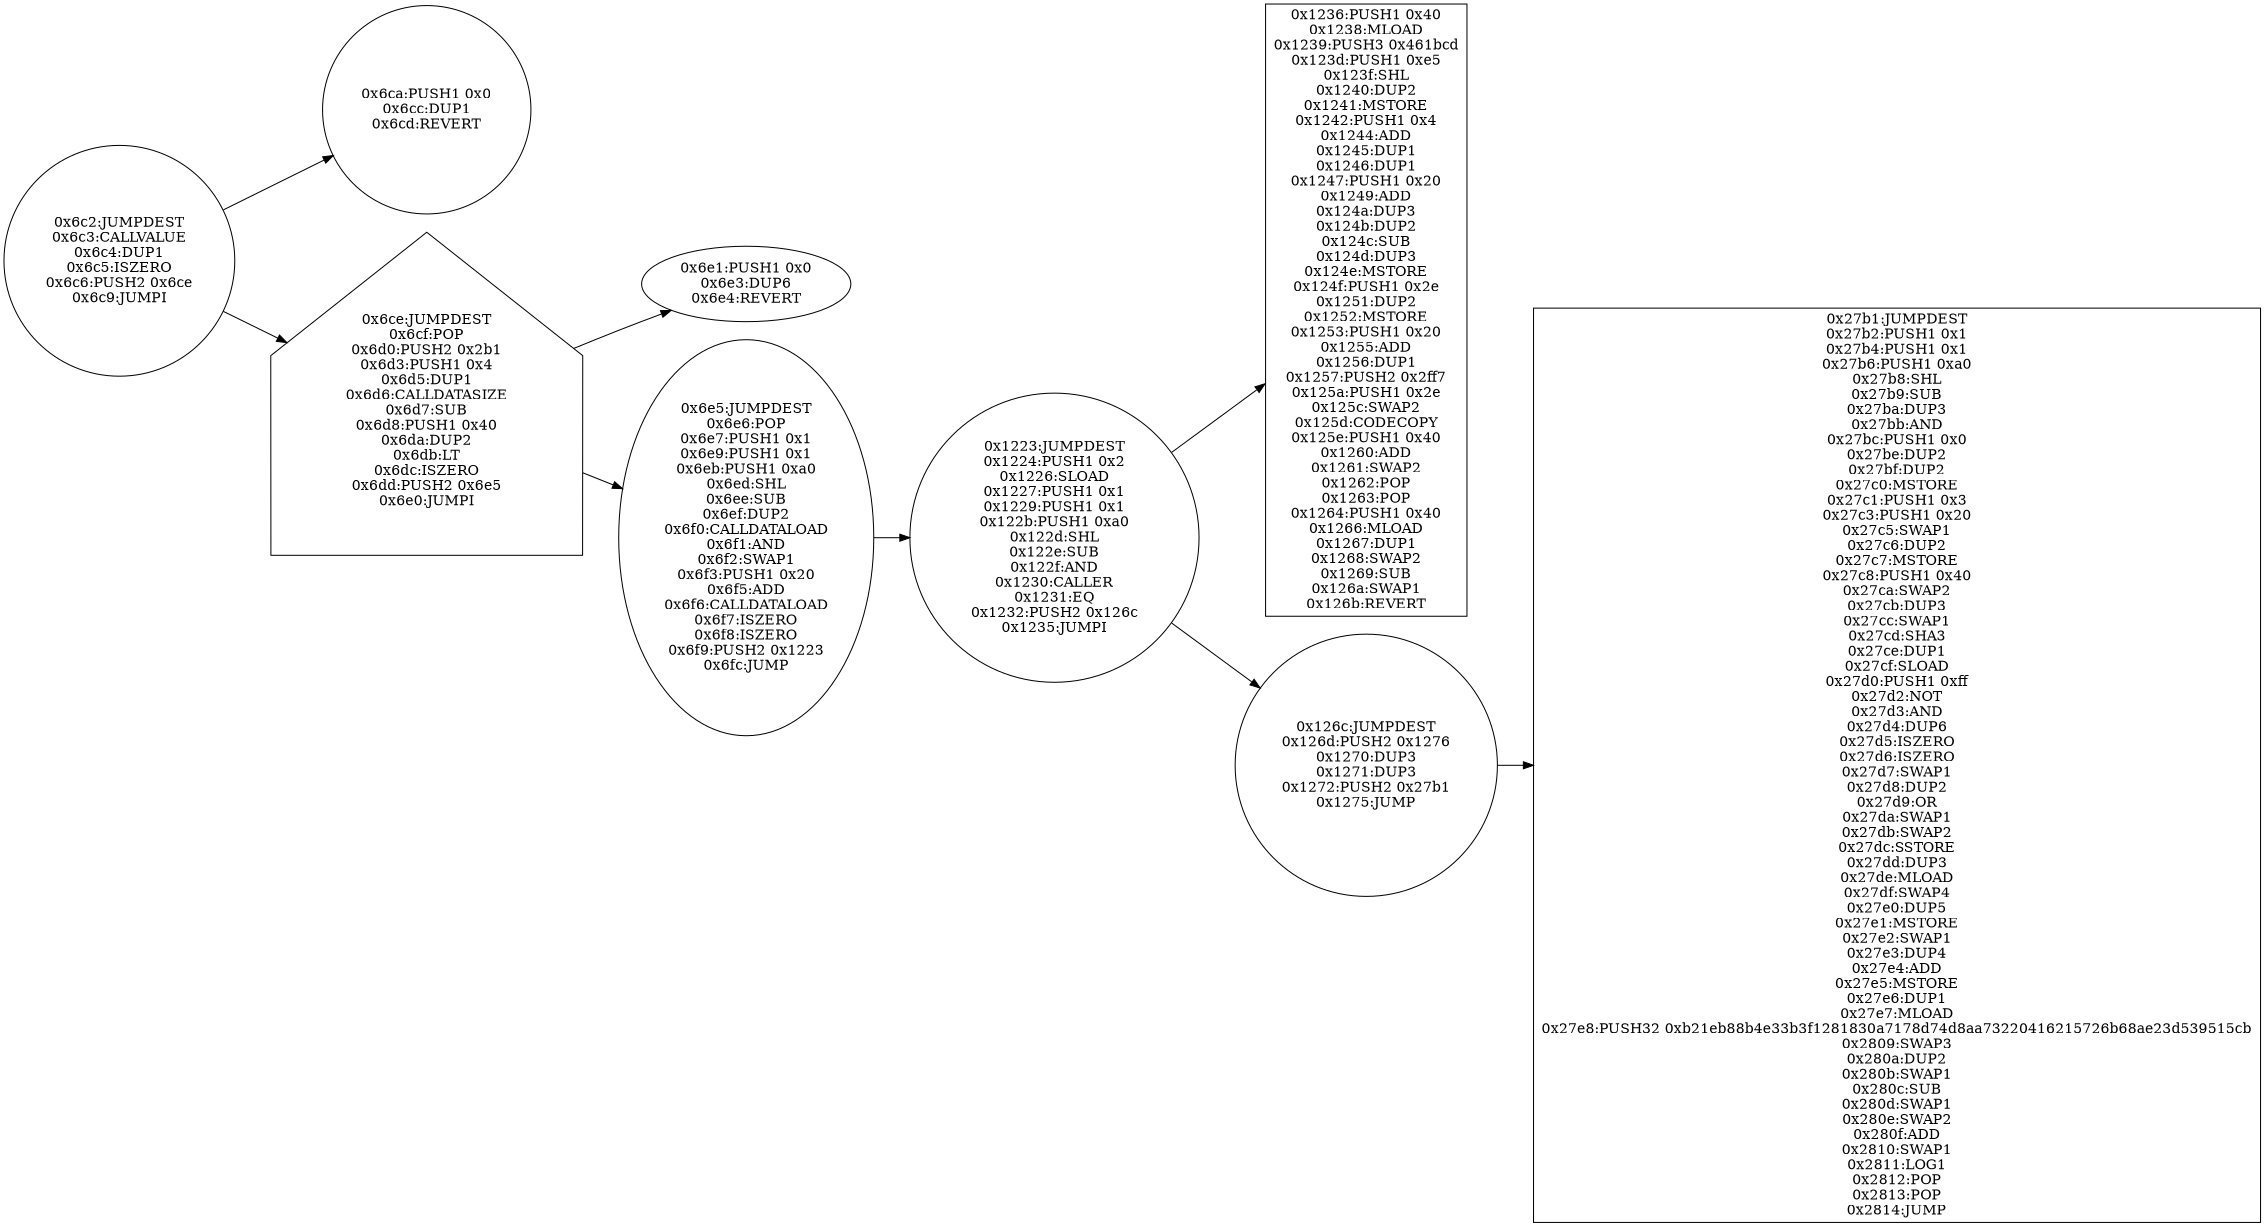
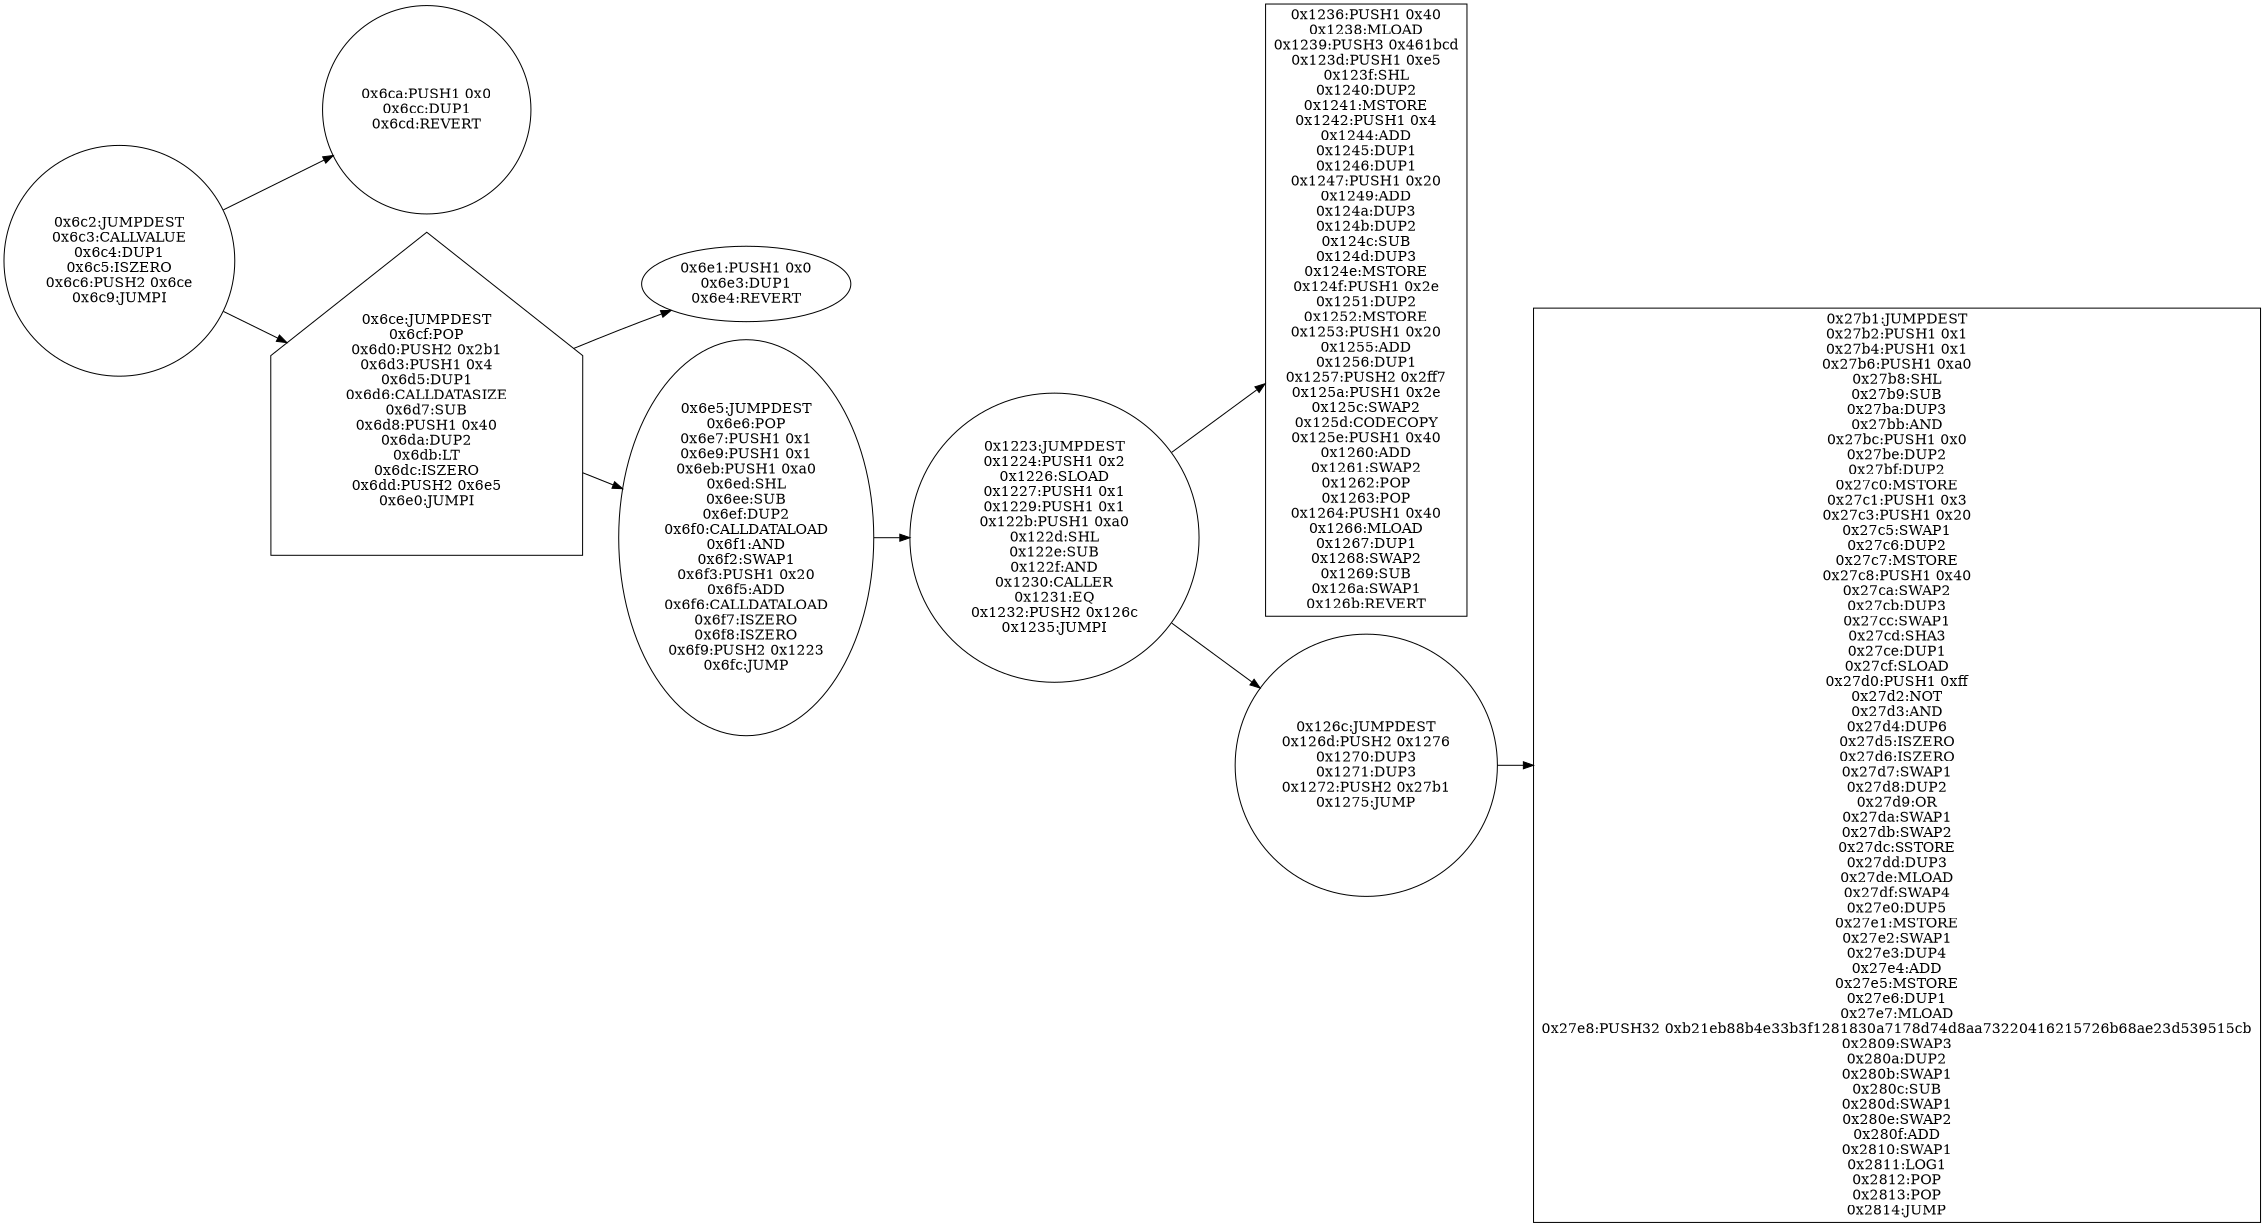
node "0x6e1:PUSH1 0x0 0x6e3:DUP6 0x6e4:REVERT": label "0x6e1:PUSH1 0x0 0x6e3:DUP6 0x6e4:REVERT" -> "0x6e1:PUSH1 0x0 0x6e3:DUP1 0x6e4:REVERT"
